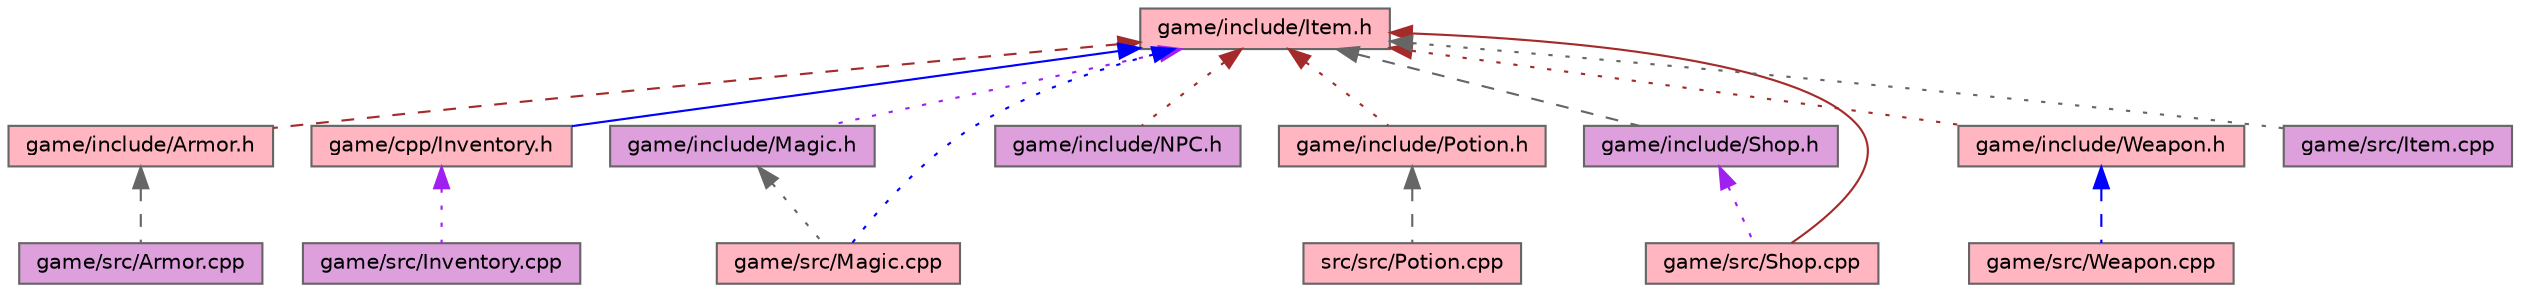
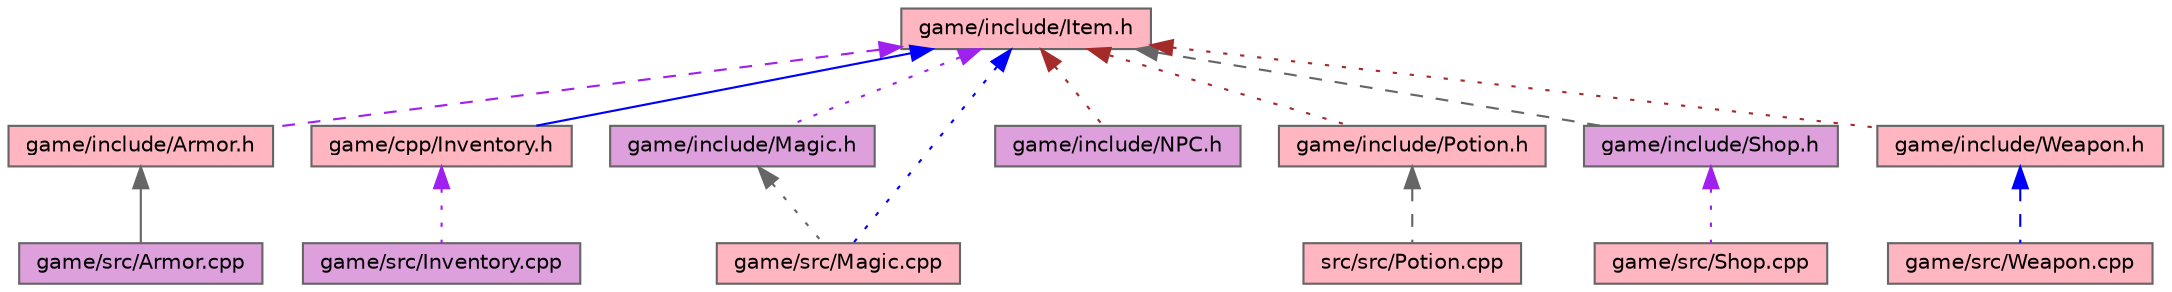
edge "game/include/Armor.h" -> "game/include/Item.h": color brown -> purple
edge "game/src/Shop.cpp" -> "game/include/Item.h": removed
node "game/src/Item.cpp": removed
edge "game/src/Armor.cpp" -> "game/include/Armor.h": style dashed -> solid
